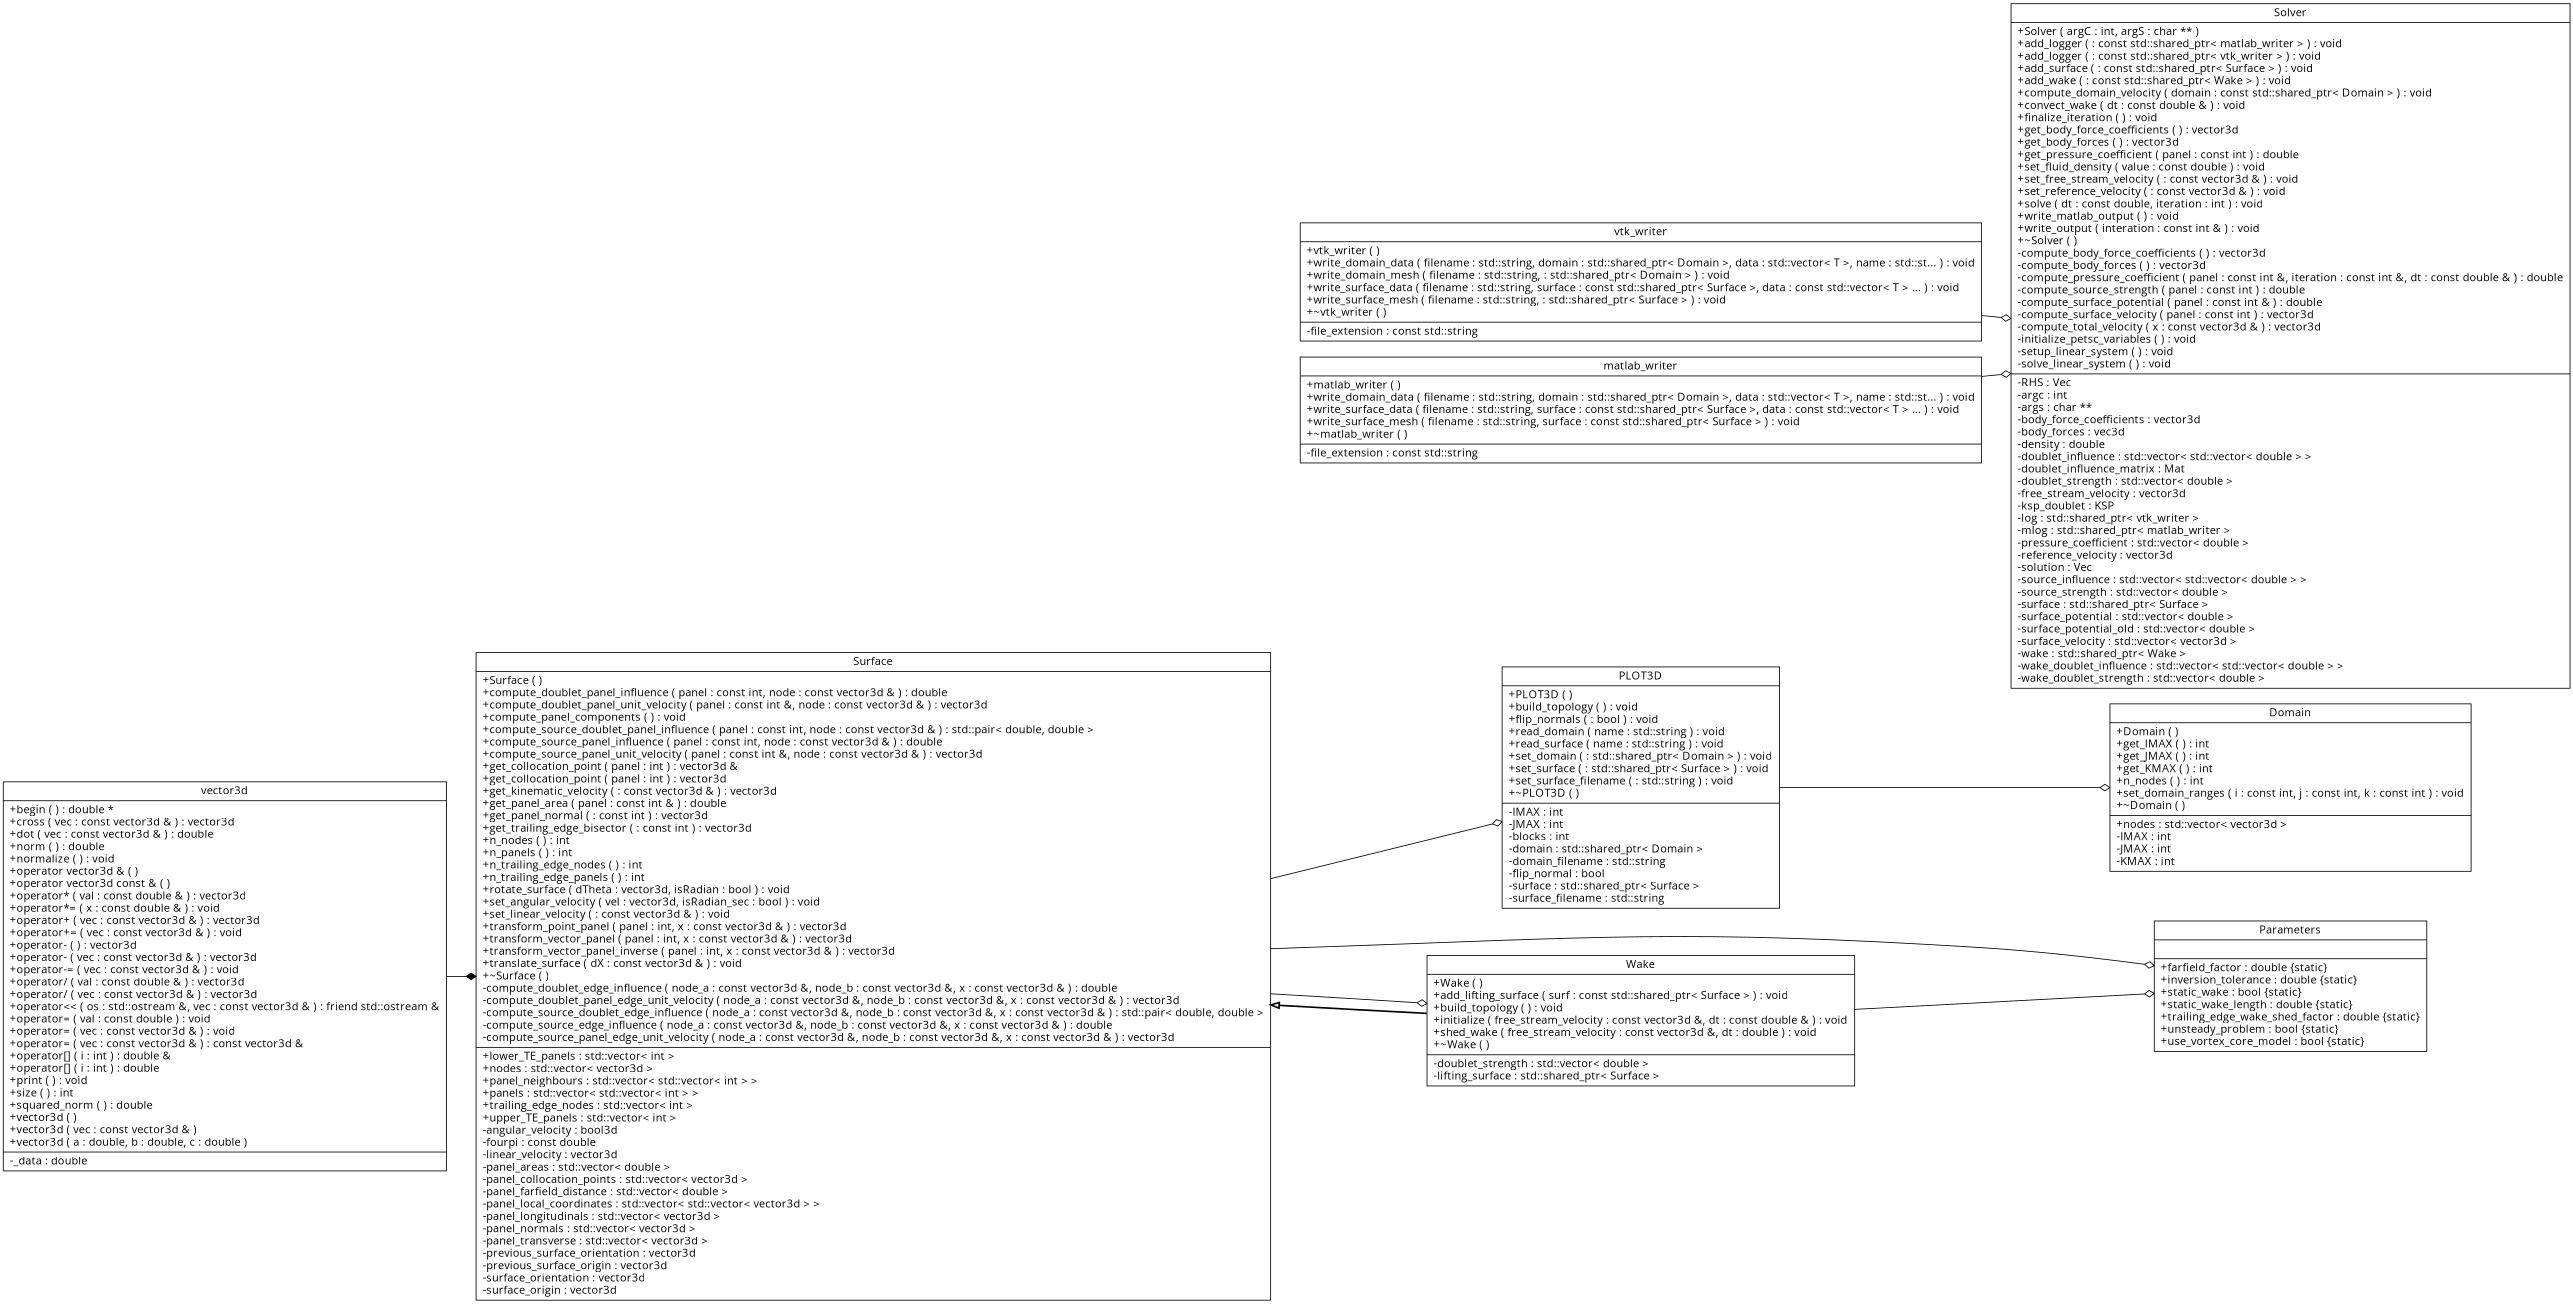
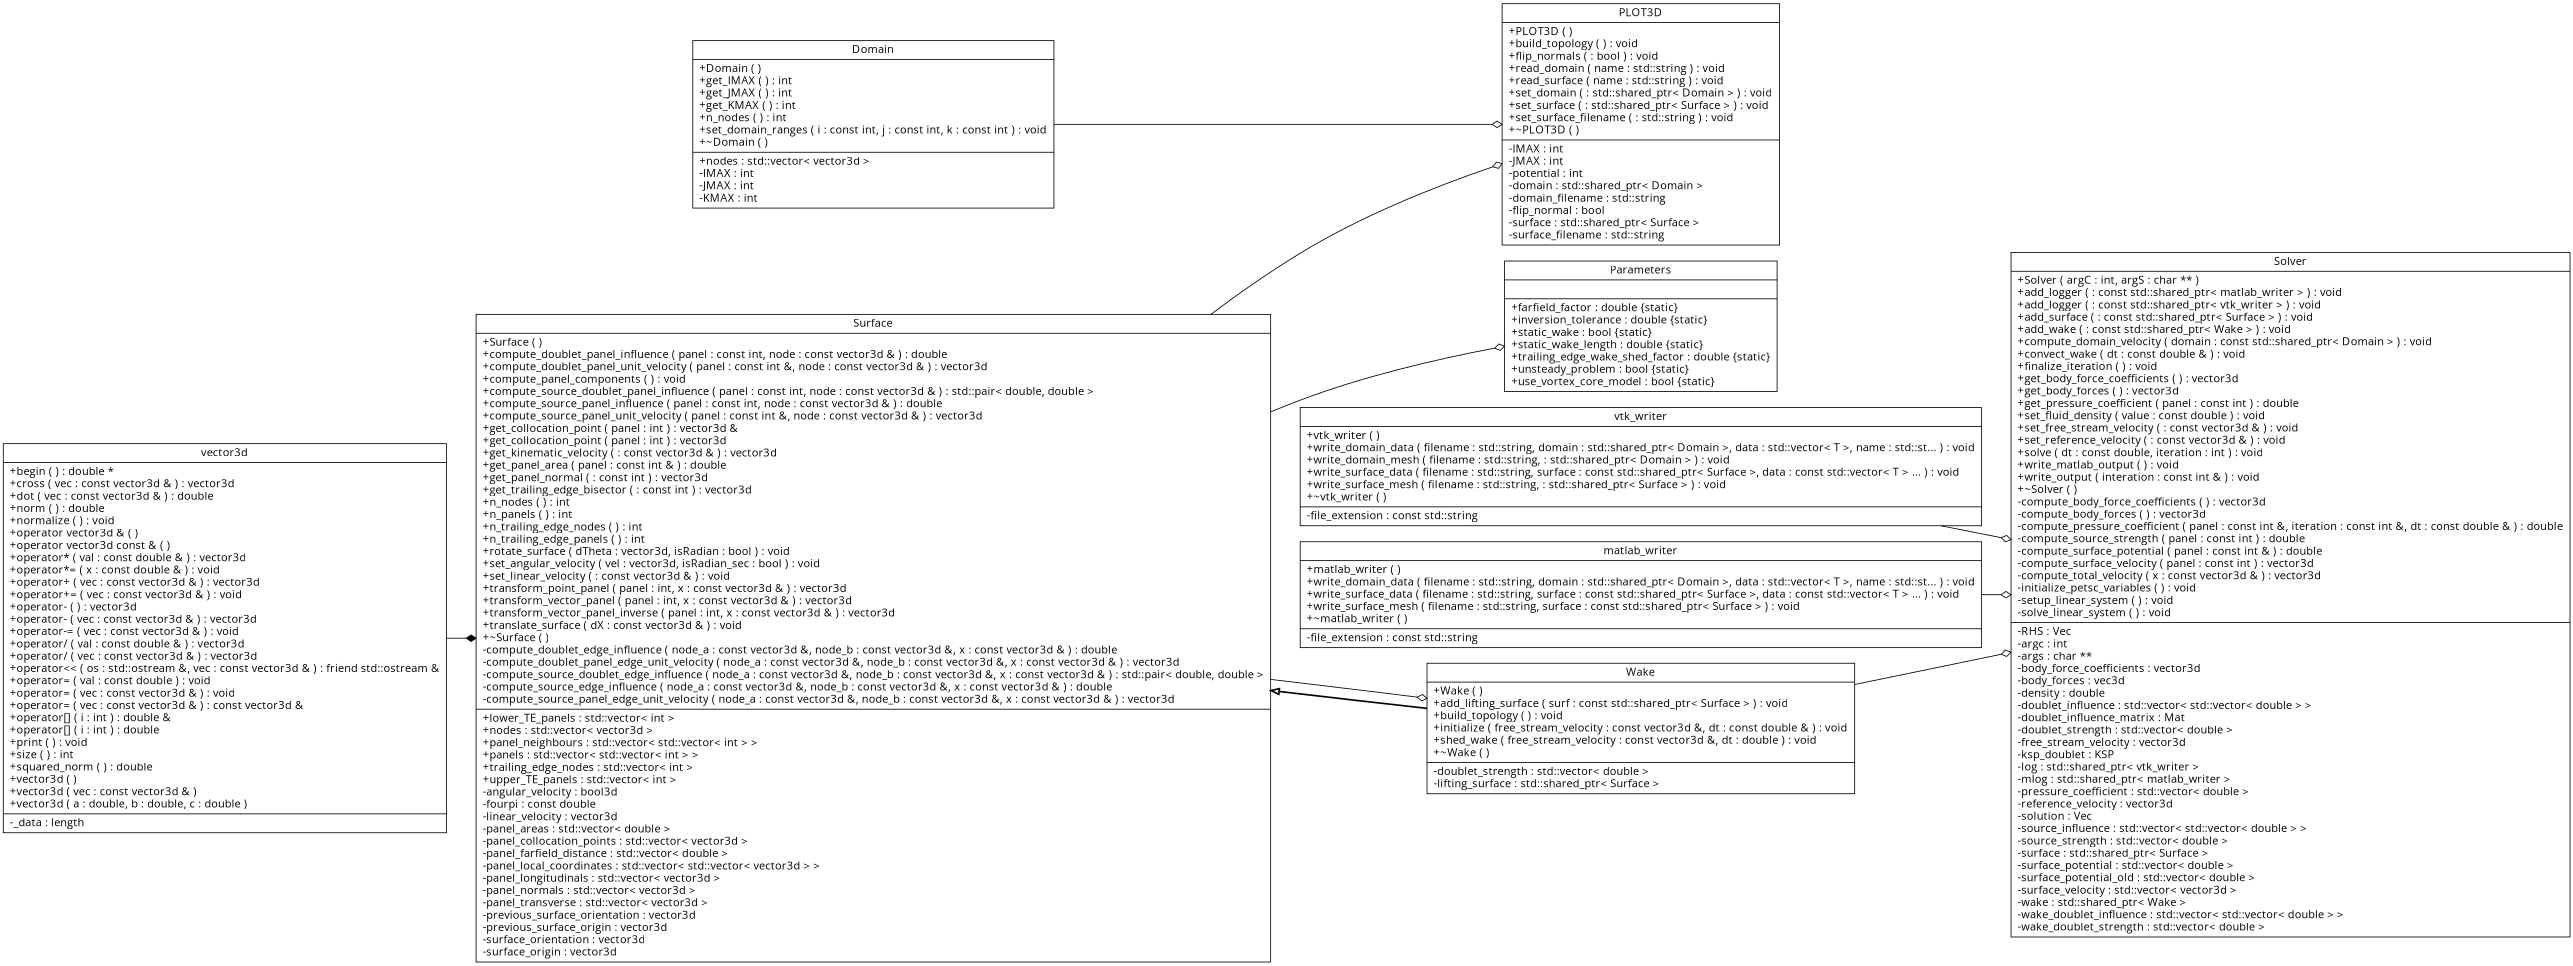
edge "PLOT3D" -> "Domain": reversed
node "PLOT3D": text "-blocks : int" -> "-potential : int"
edge "Wake" -> "Parameters": now "Wake" -> "Solver"
node "vector3d": text "-_data : double" -> "-_data : length"
